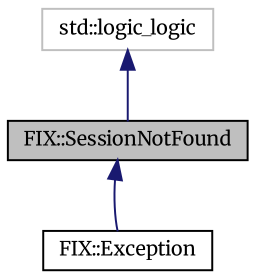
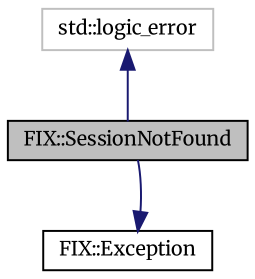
node "std::logic_logic": label "std::logic_logic" -> "std::logic_error"
edge "FIX::Exception" -> "FIX::SessionNotFound": reversed
